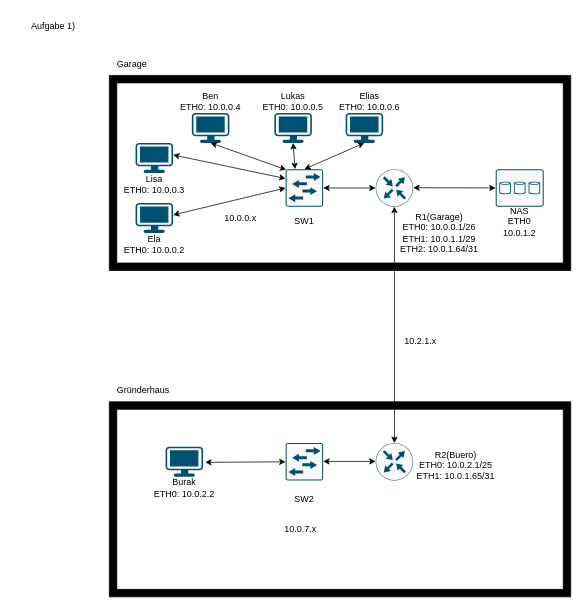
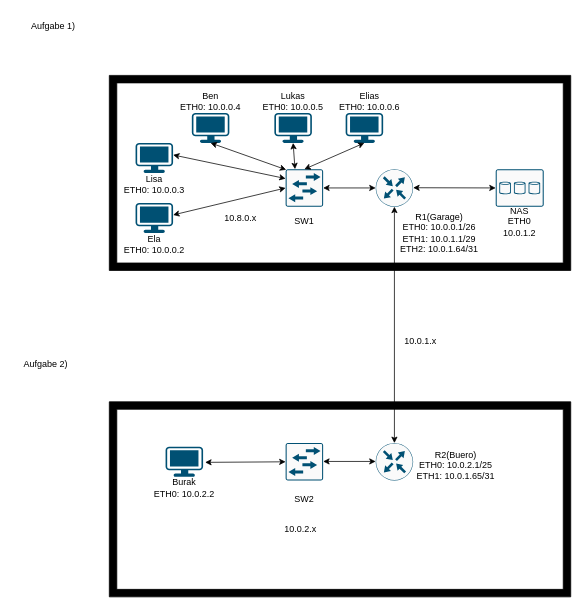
node "Garage": removed
node "10.0.0.x": label "10.0.0.x" -> "10.8.0.x"
node "10.2.1.x": label "10.2.1.x" -> "10.0.1.x"
node "Aufgabe 2)": added
node "Gründerhaus": removed
node "10.0.7.x": label "10.0.7.x" -> "10.0.2.x"
